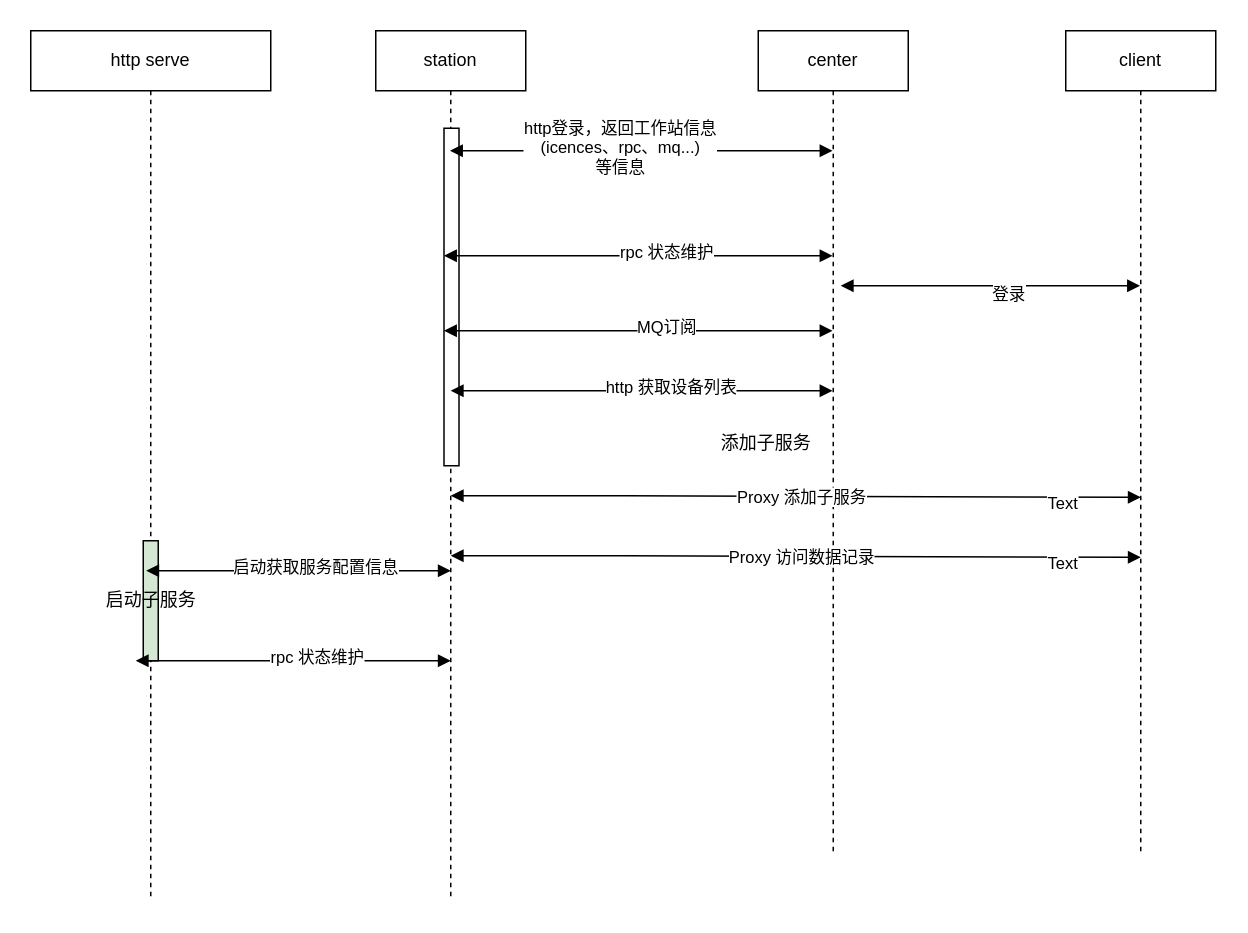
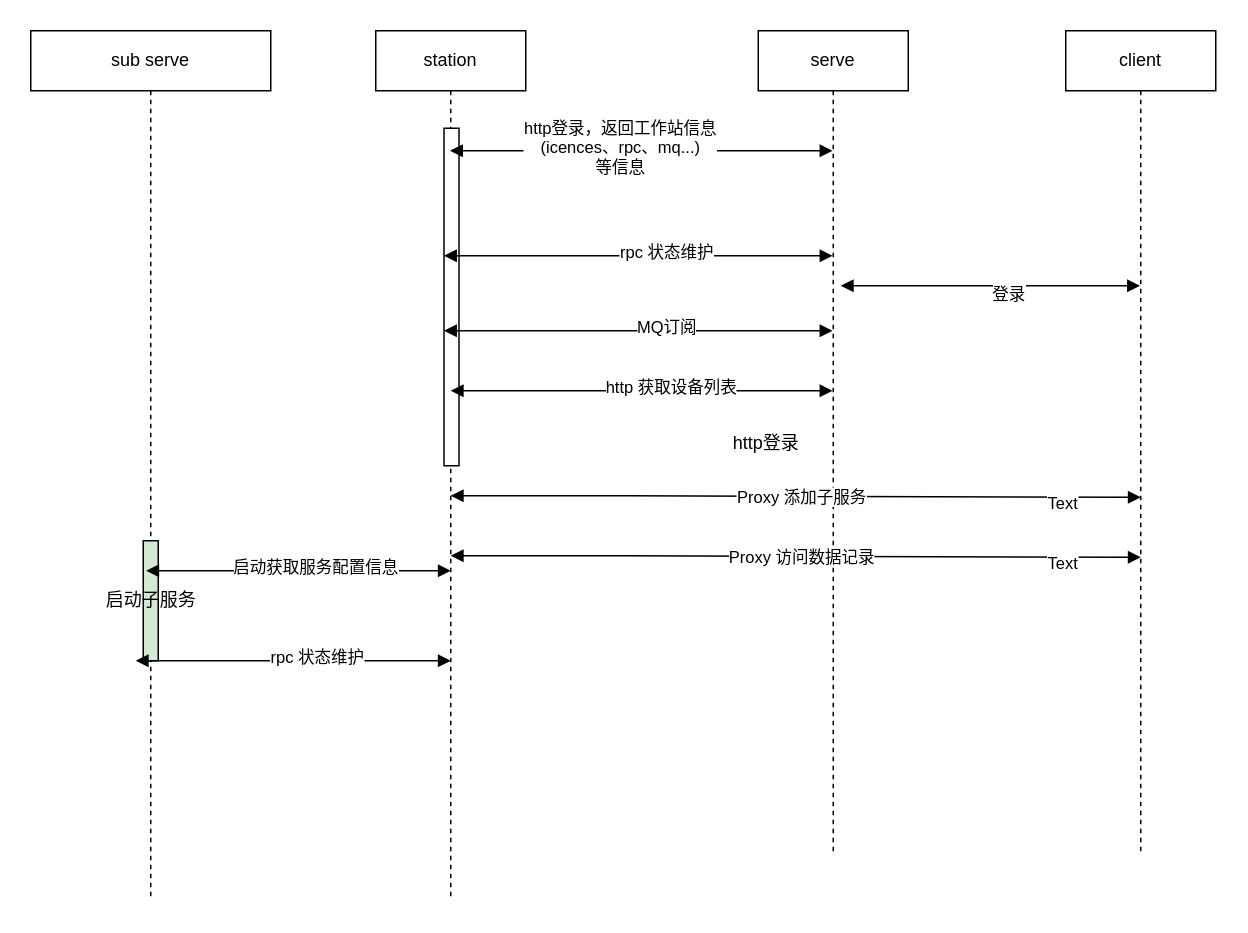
node "http serve": label "http serve" -> "sub serve"
node "center": label "center" -> "serve"
node "添加子服务": label "添加子服务" -> "http登录"
